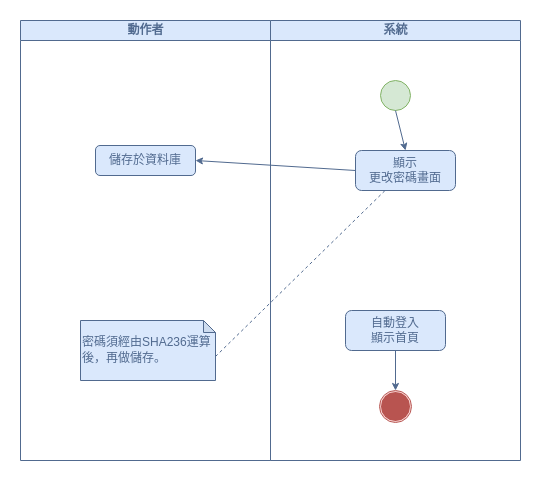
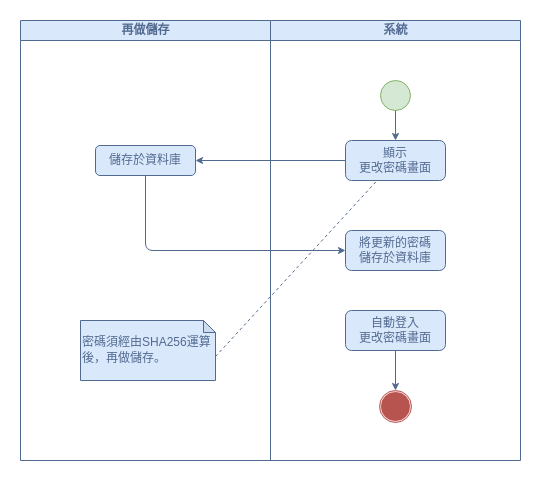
node "動作者": label "動作者" -> "再做儲存"
node "顯示 更改密碼畫面": moved (406, 171) -> (396, 161)
edge "儲存於資料庫" -> "將更新的密碼 儲存於資料庫": added
node "將更新的密碼 儲存於資料庫": added
node "自動登入 顯示首頁": label "自動登入 顯示首頁" -> "自動登入 更改密碼畫面"
node "密碼須經由SHA236運算後，再做儲存。": label "密碼須經由SHA236運算後，再做儲存。" -> "密碼須經由SHA256運算後，再做儲存。"
